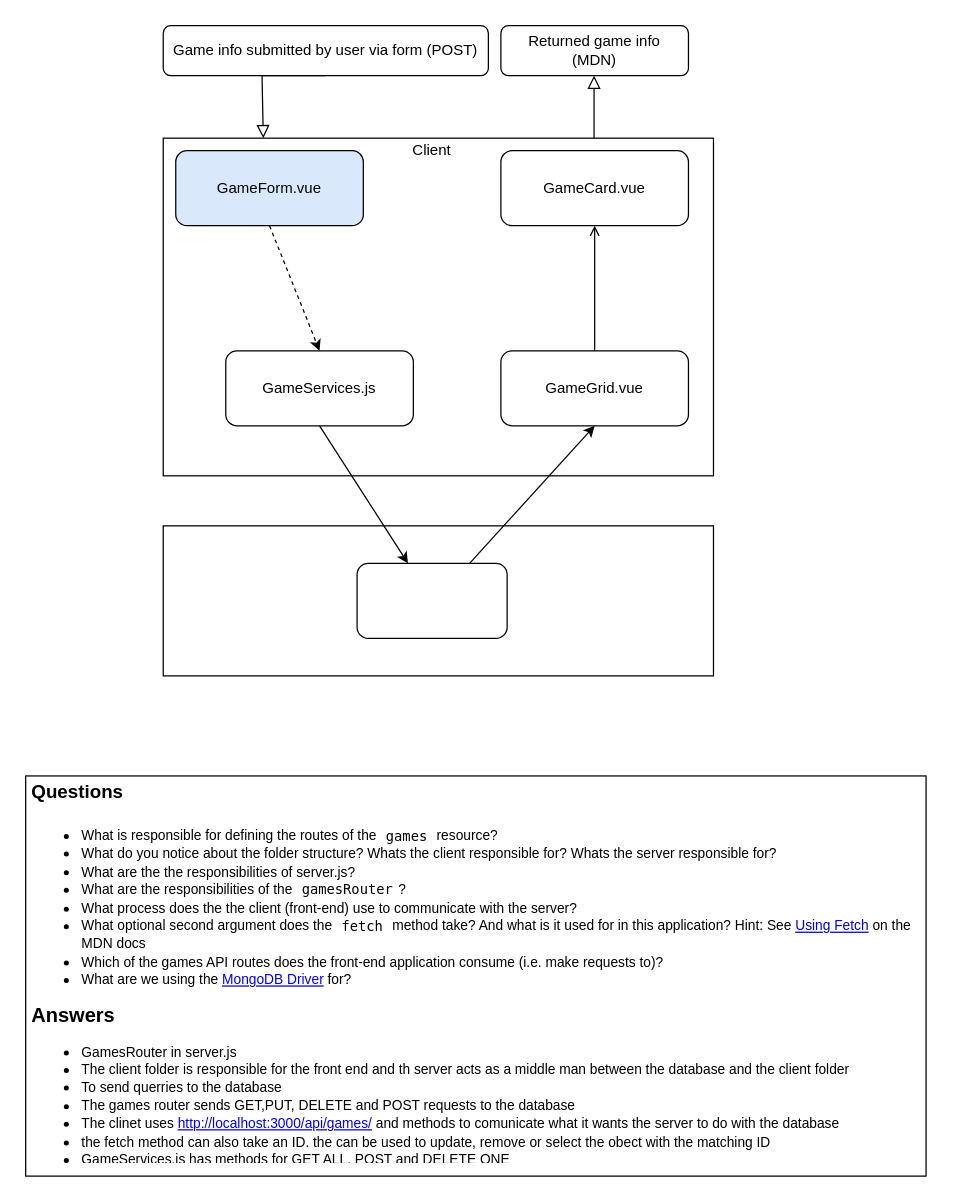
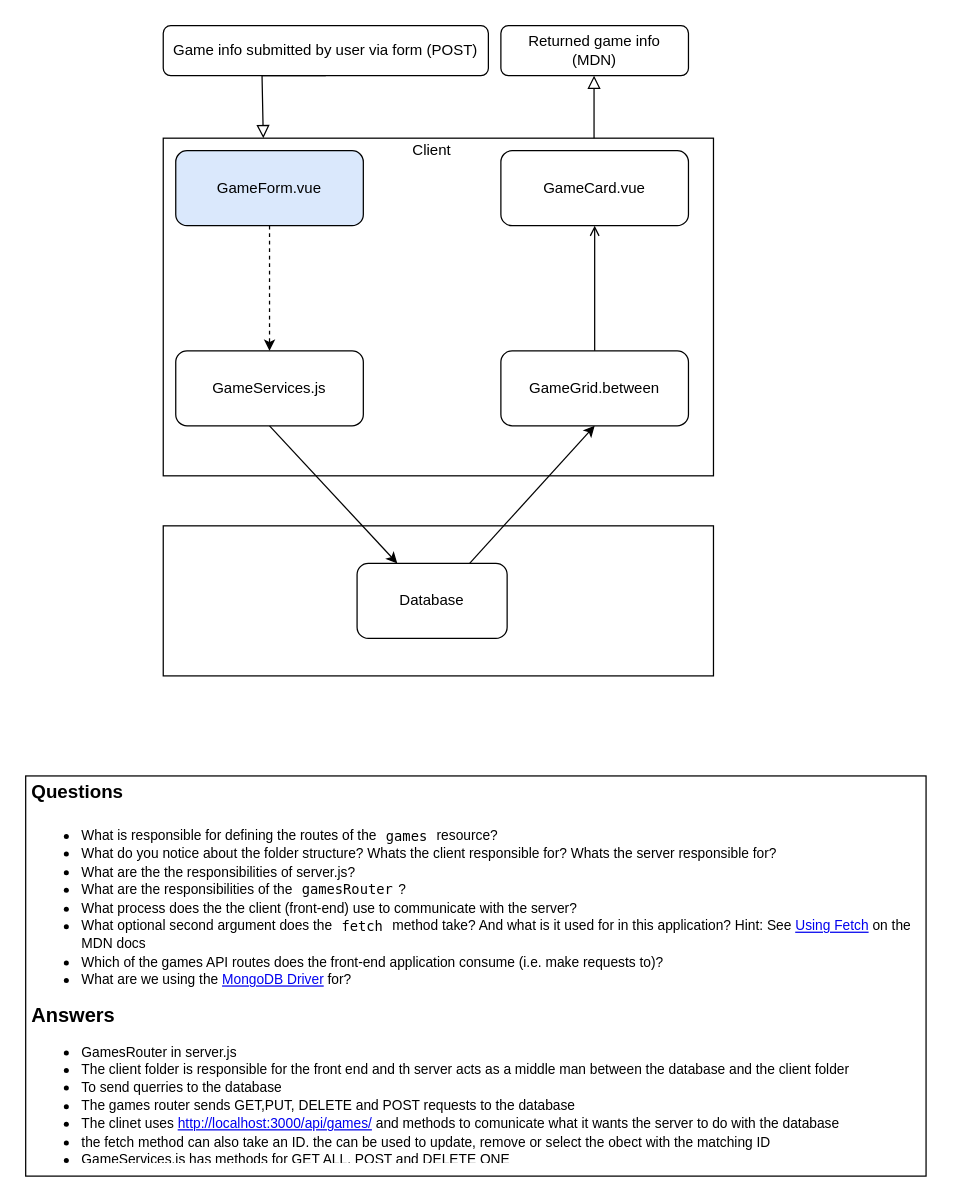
node "GameServices.js": moved (319, 388) -> (269, 388)
node "GameGrid.vue": label "GameGrid.vue" -> "GameGrid.between"
node "Database": added
